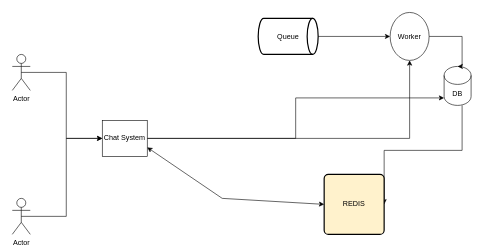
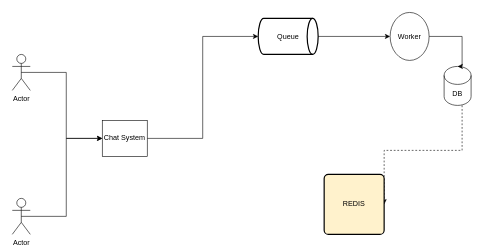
edge "Chat System" -> "DB": removed
edge "Chat System" -> "Worker": now "Chat System" -> "Queue"
edge "DB" -> "REDIS": style solid -> dashed
edge "Chat System" -- "REDIS": removed
